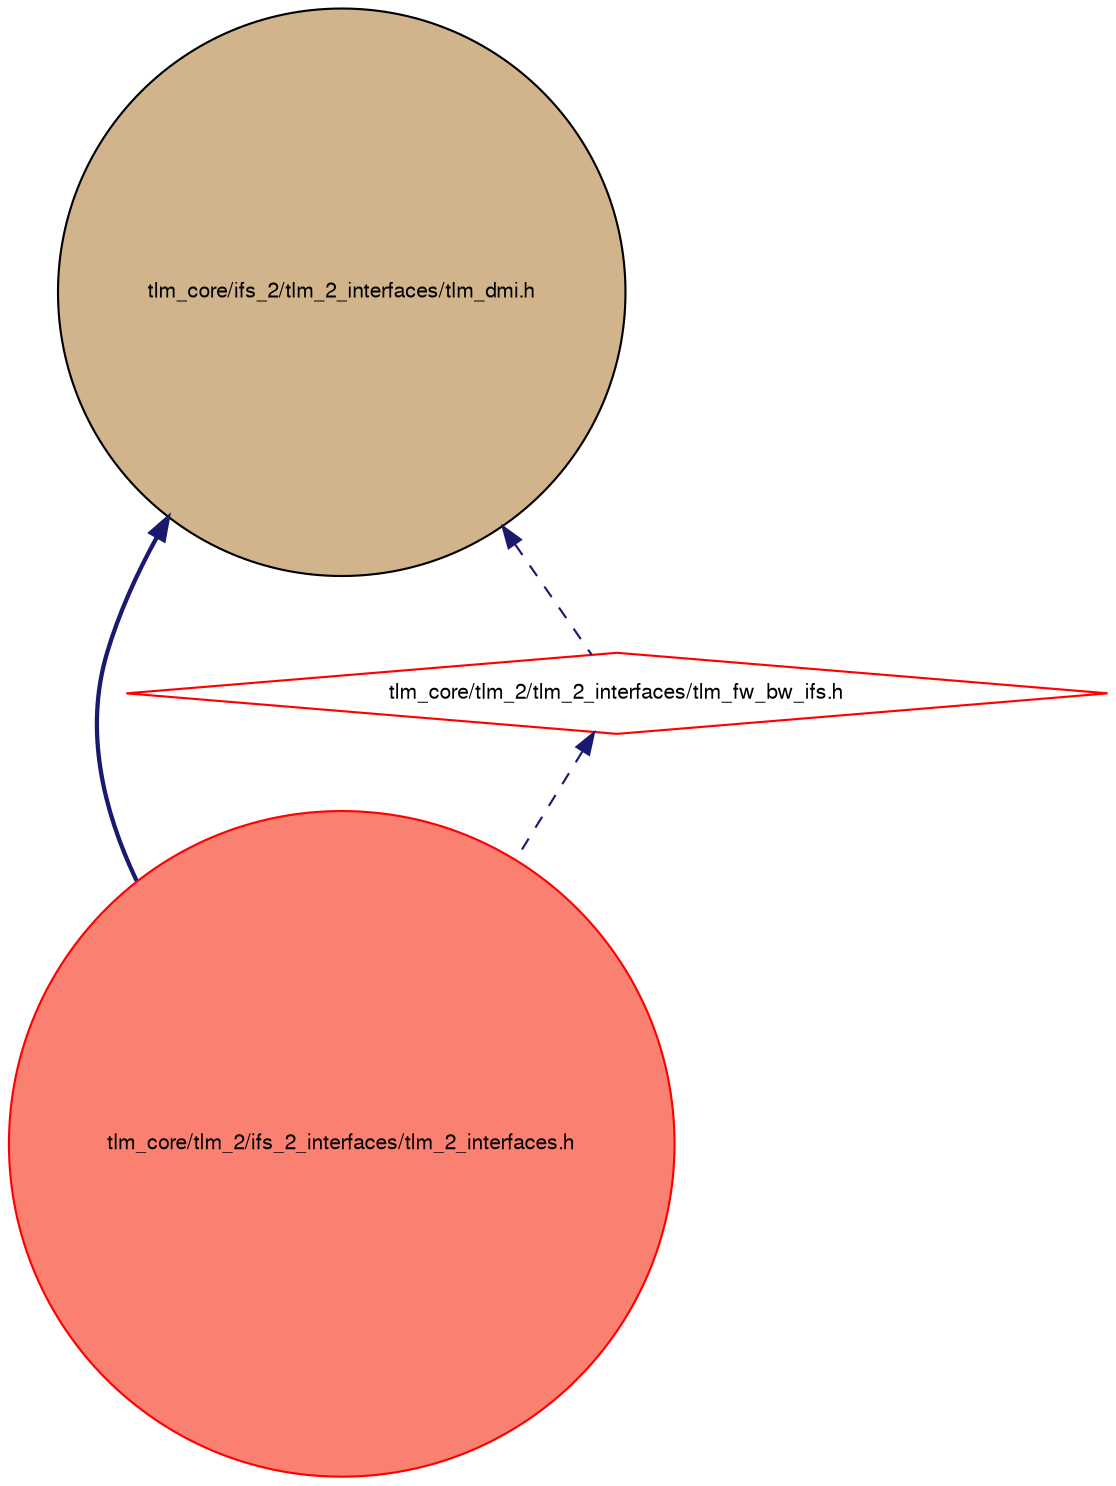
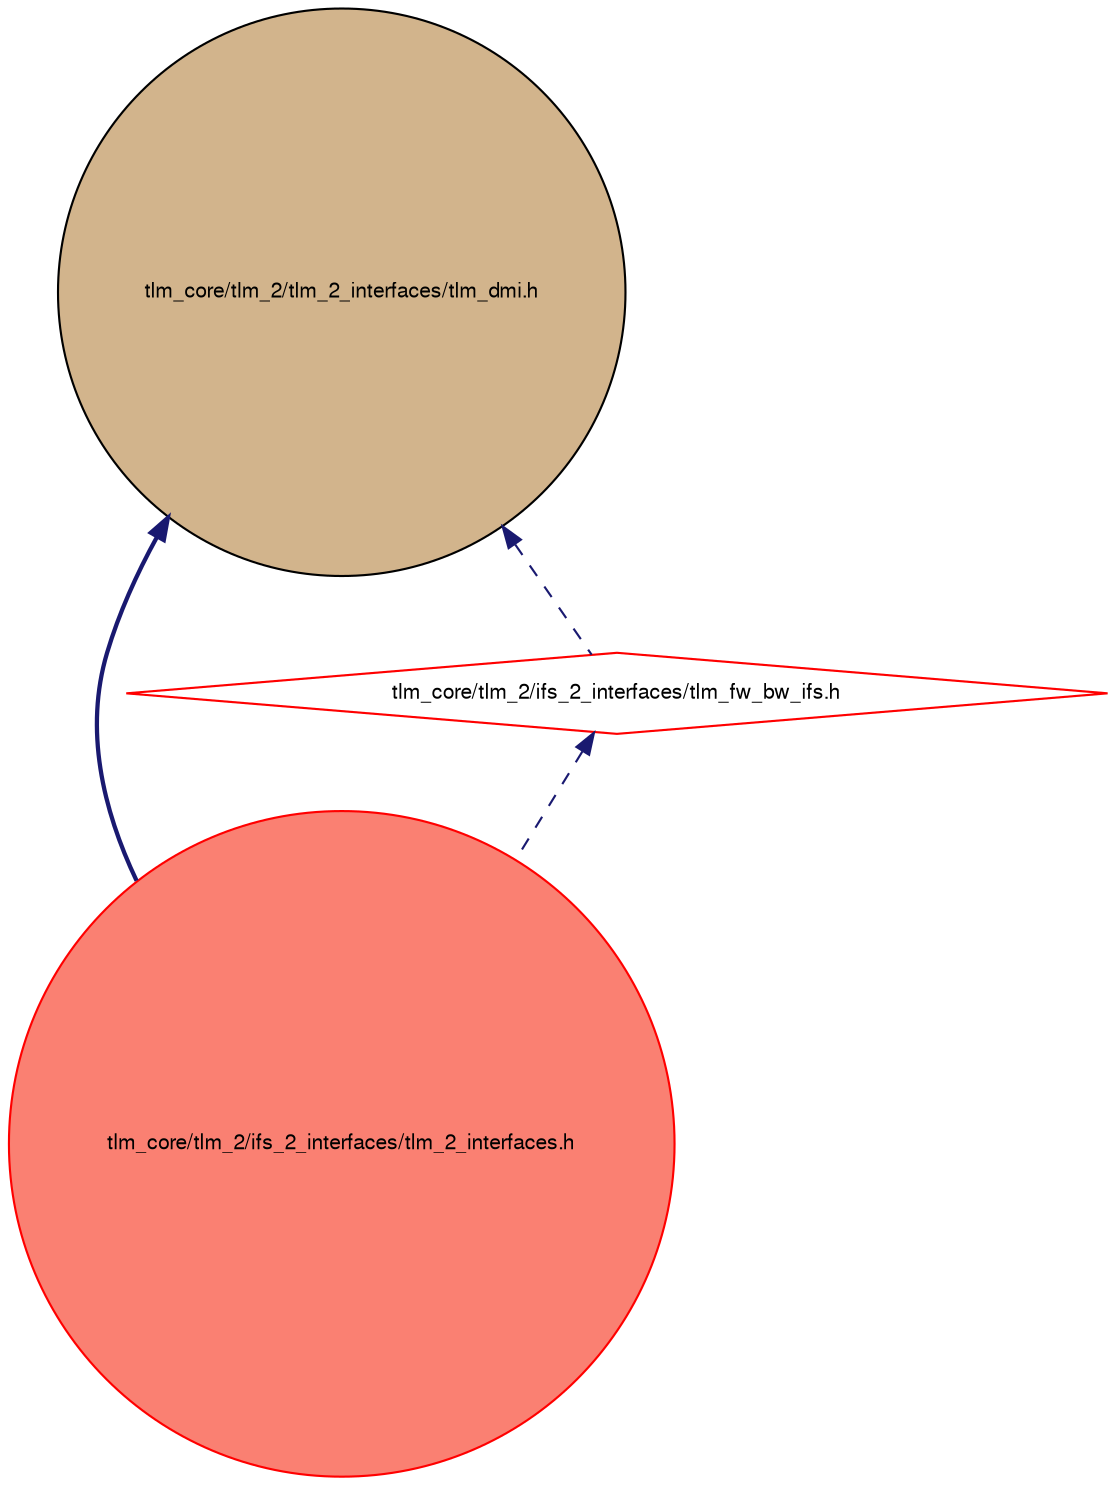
node "tlm_core/ifs_2/tlm_2_interfaces/tlm_dmi.h": label "tlm_core/ifs_2/tlm_2_interfaces/tlm_dmi.h" -> "tlm_core/tlm_2/tlm_2_interfaces/tlm_dmi.h"
node "tlm_core/tlm_2/tlm_2_interfaces/tlm_fw_bw_ifs.h": label "tlm_core/tlm_2/tlm_2_interfaces/tlm_fw_bw_ifs.h" -> "tlm_core/tlm_2/ifs_2_interfaces/tlm_fw_bw_ifs.h"
